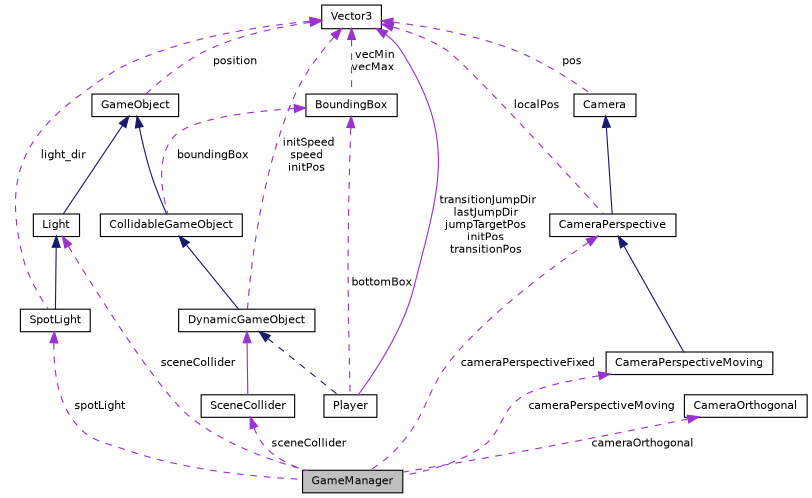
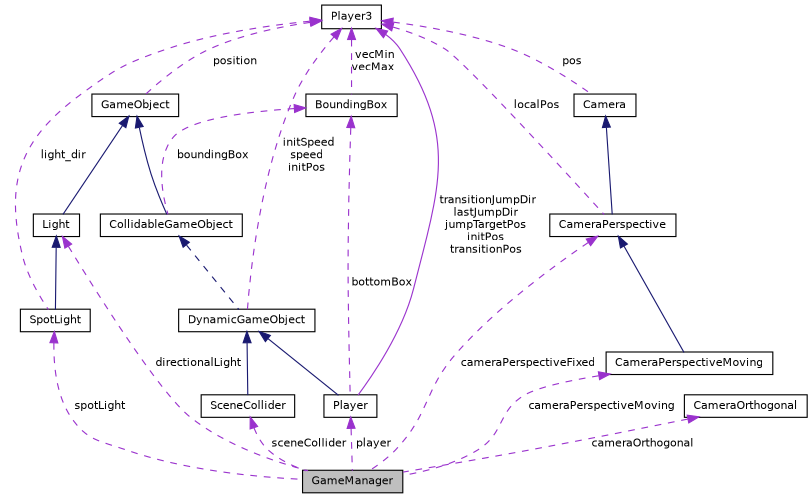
node "Vector3": label "Vector3" -> "Player3"
edge "DynamicGameObject" -> "CollidableGameObject": style solid -> dashed
edge "GameManager" -> "Light": label " sceneCollider" -> " directionalLight"
edge "Player" -> "DynamicGameObject": style dashed -> solid
edge "SceneCollider" -> "DynamicGameObject": color darkorchid3 -> midnightblue
edge "GameManager" -> "Player": added, label "player"
